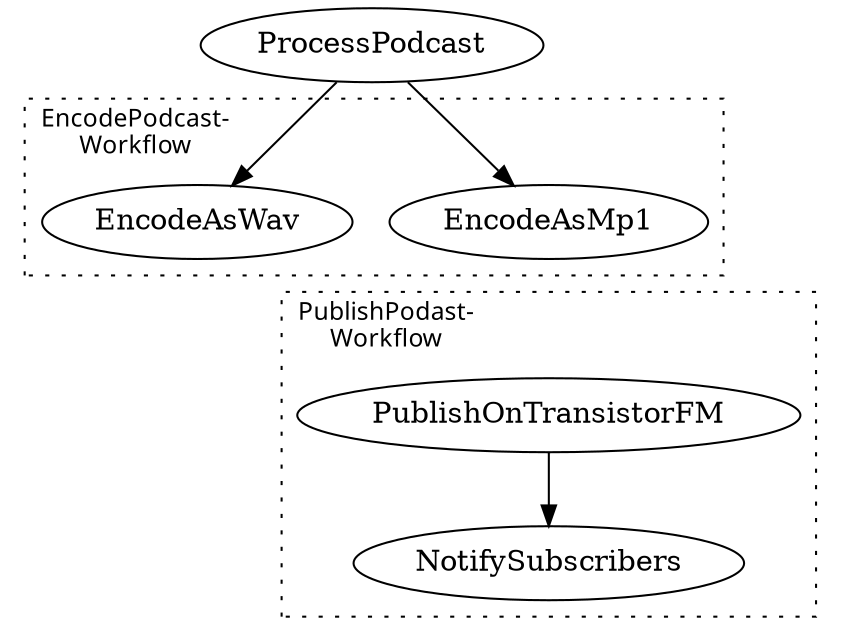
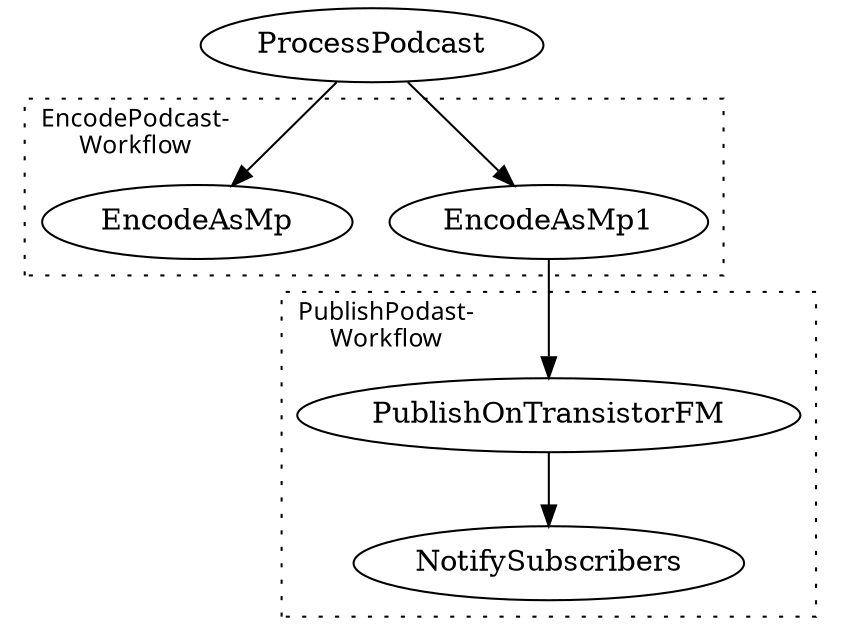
node "EncodeAsWav": label "EncodeAsWav" -> "EncodeAsMp"
edge "EncodeAsMp1" -> "PublishOnTransistorFM": added
